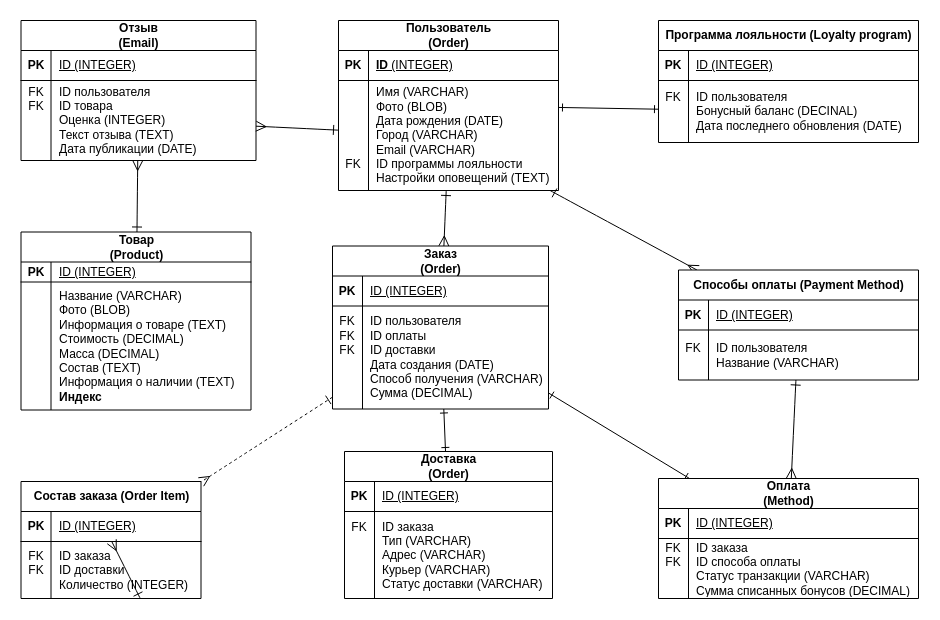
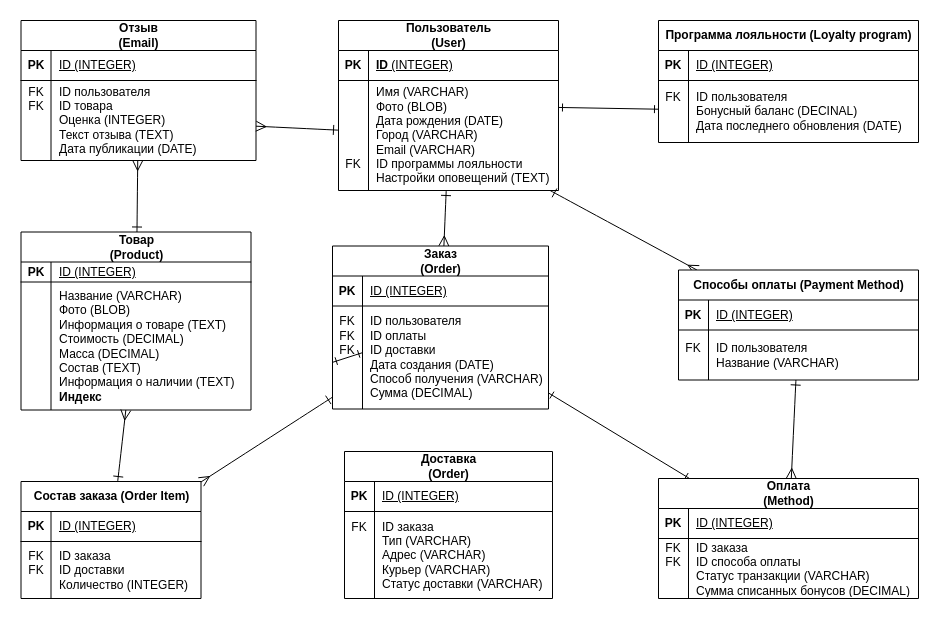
node "Пользователь (Order)": label "Пользователь (Order)" -> "Пользователь (User)"
edge "Заказ (Order)" -- "Доставка (Order)": now "Заказ (Order)" -- "FK FK FK"
edge "Заказ (Order)" -- "Состав заказа (Order Item)": style dashed -> solid
edge "Состав заказа (Order Item)" -- "ID заказа ID доставкиКоличество (INTEGER)": now "Состав заказа (Order Item)" -- "Товар (Product)"
